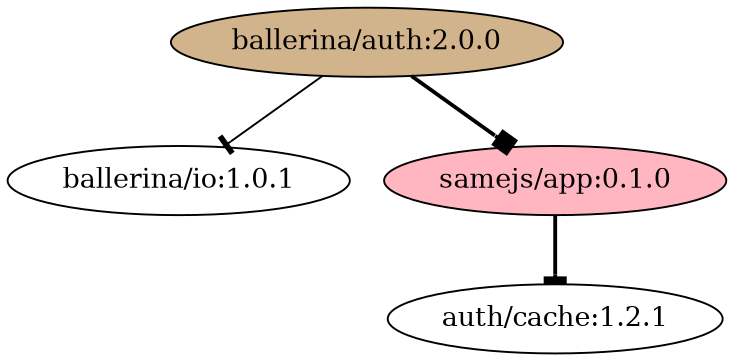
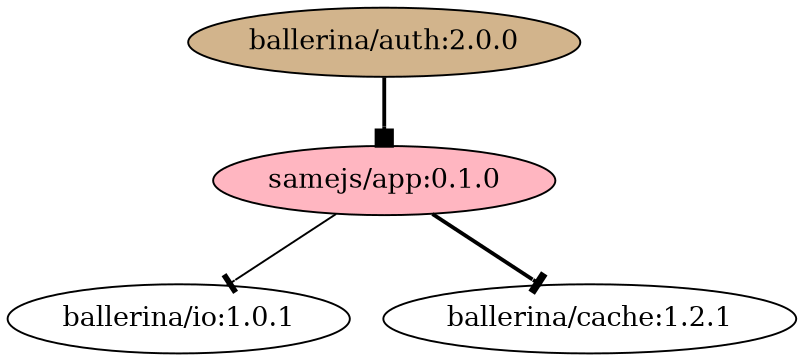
edge "ballerina/auth:2.0.0" -> "ballerina/io:1.0.1": now "samejs/app:0.1.0" -> "ballerina/io:1.0.1"
node "auth/cache:1.2.1": label "auth/cache:1.2.1" -> "ballerina/cache:1.2.1"
